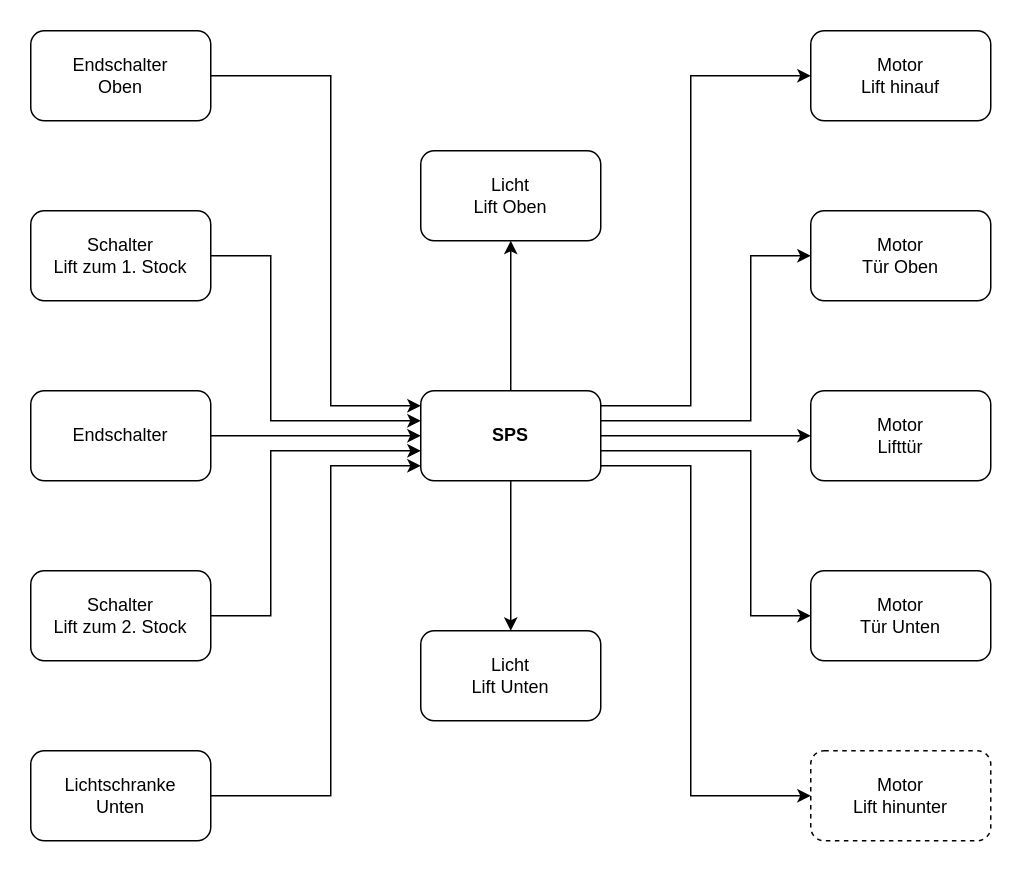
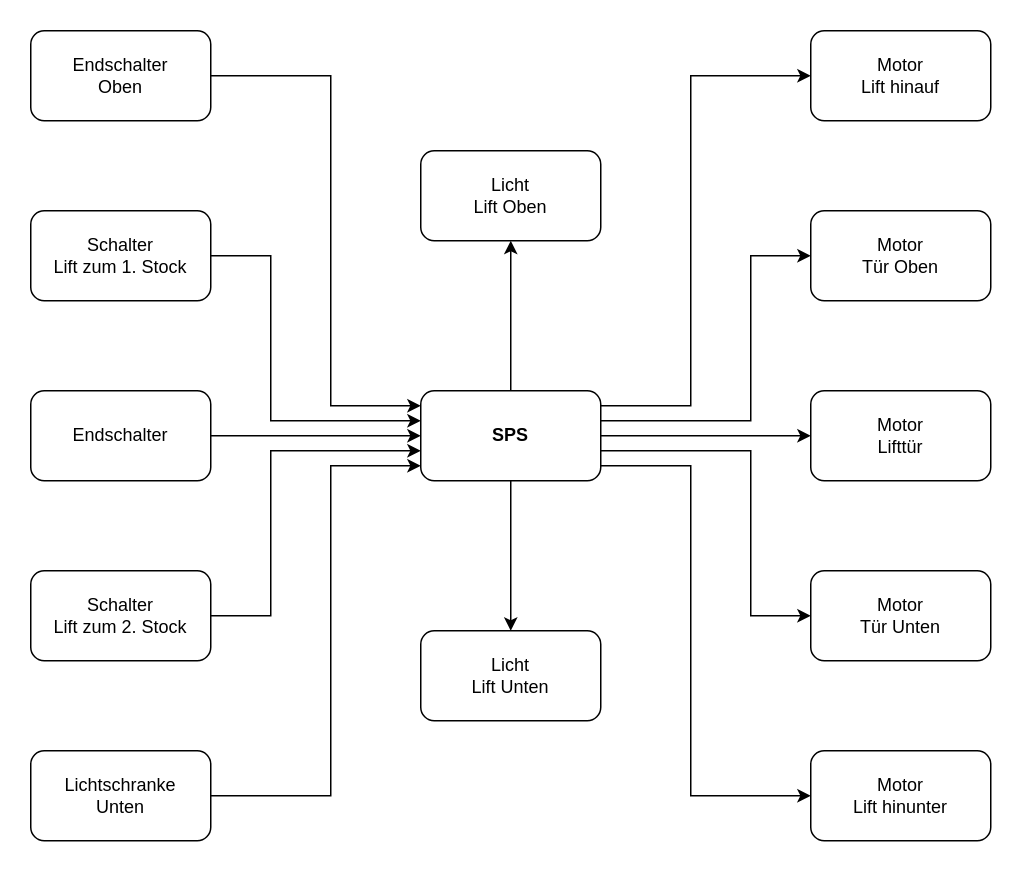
node "Motor Lift hinunter": style dashed -> solid
